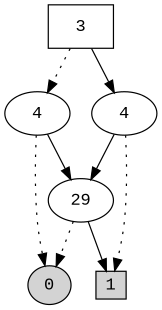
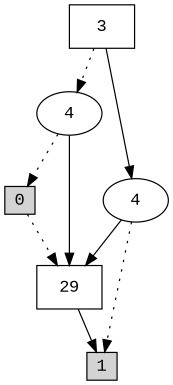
node "29": shape ellipse -> box
edge "29" -> "0": reversed
node "0": shape ellipse -> box
